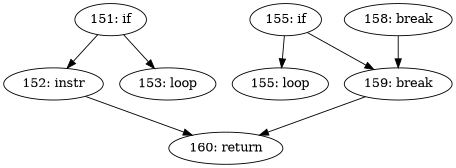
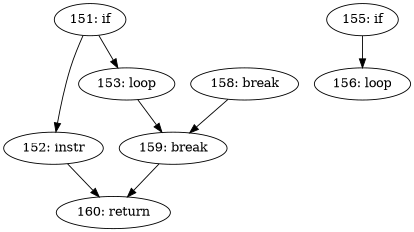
edge "155: if" -> "159: break": now "153: loop" -> "159: break"
node "155: loop": label "155: loop" -> "156: loop"
